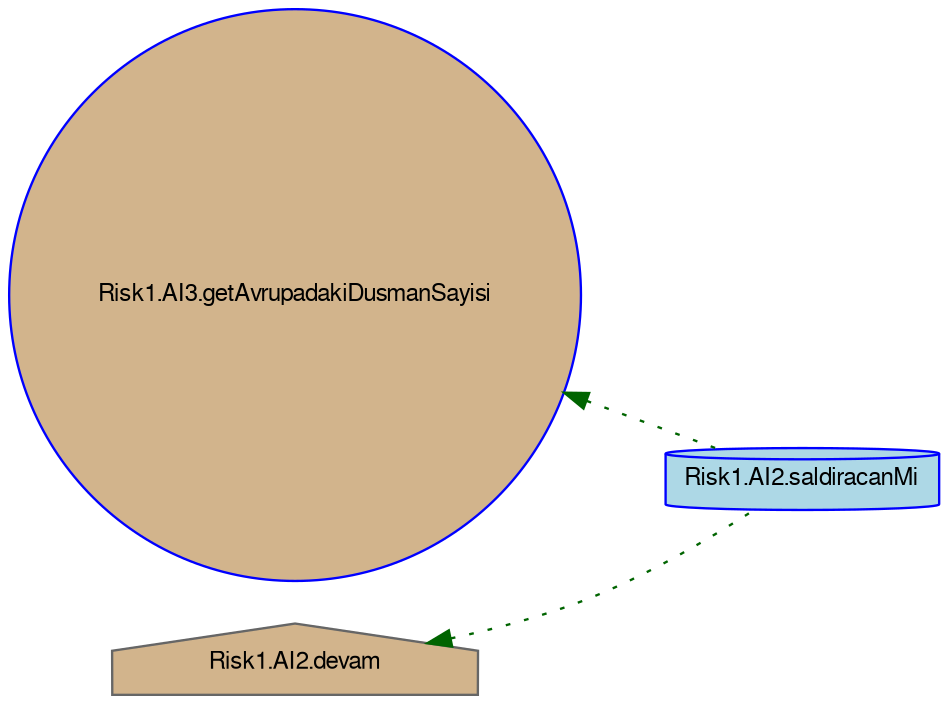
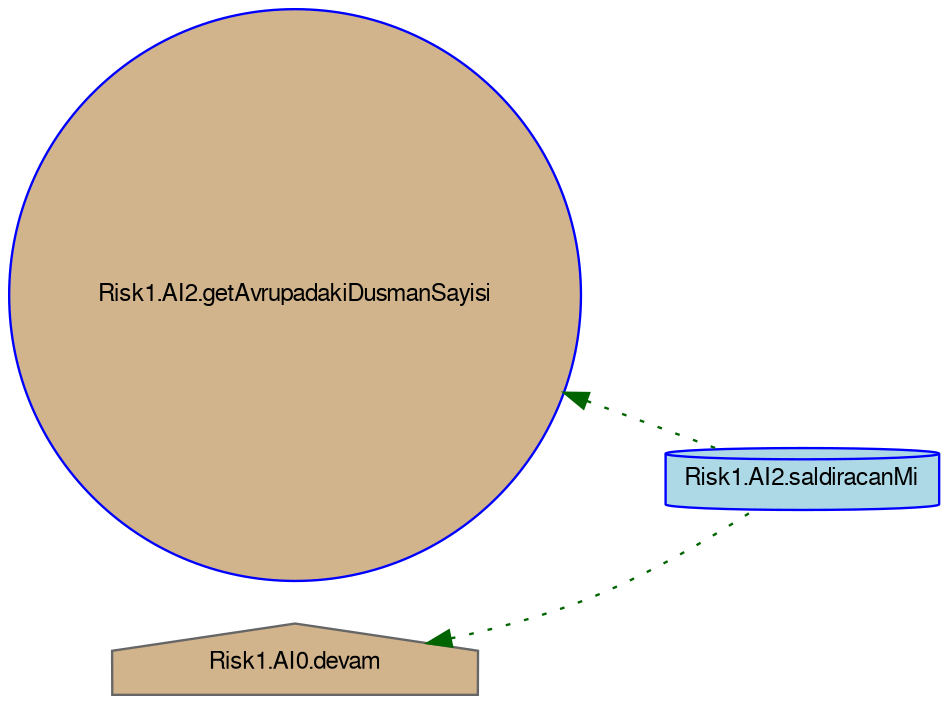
node "Risk1.AI3.getAvrupadakiDusmanSayisi": label "Risk1.AI3.getAvrupadakiDusmanSayisi" -> "Risk1.AI2.getAvrupadakiDusmanSayisi"
node "Risk1.AI2.devam": label "Risk1.AI2.devam" -> "Risk1.AI0.devam"
